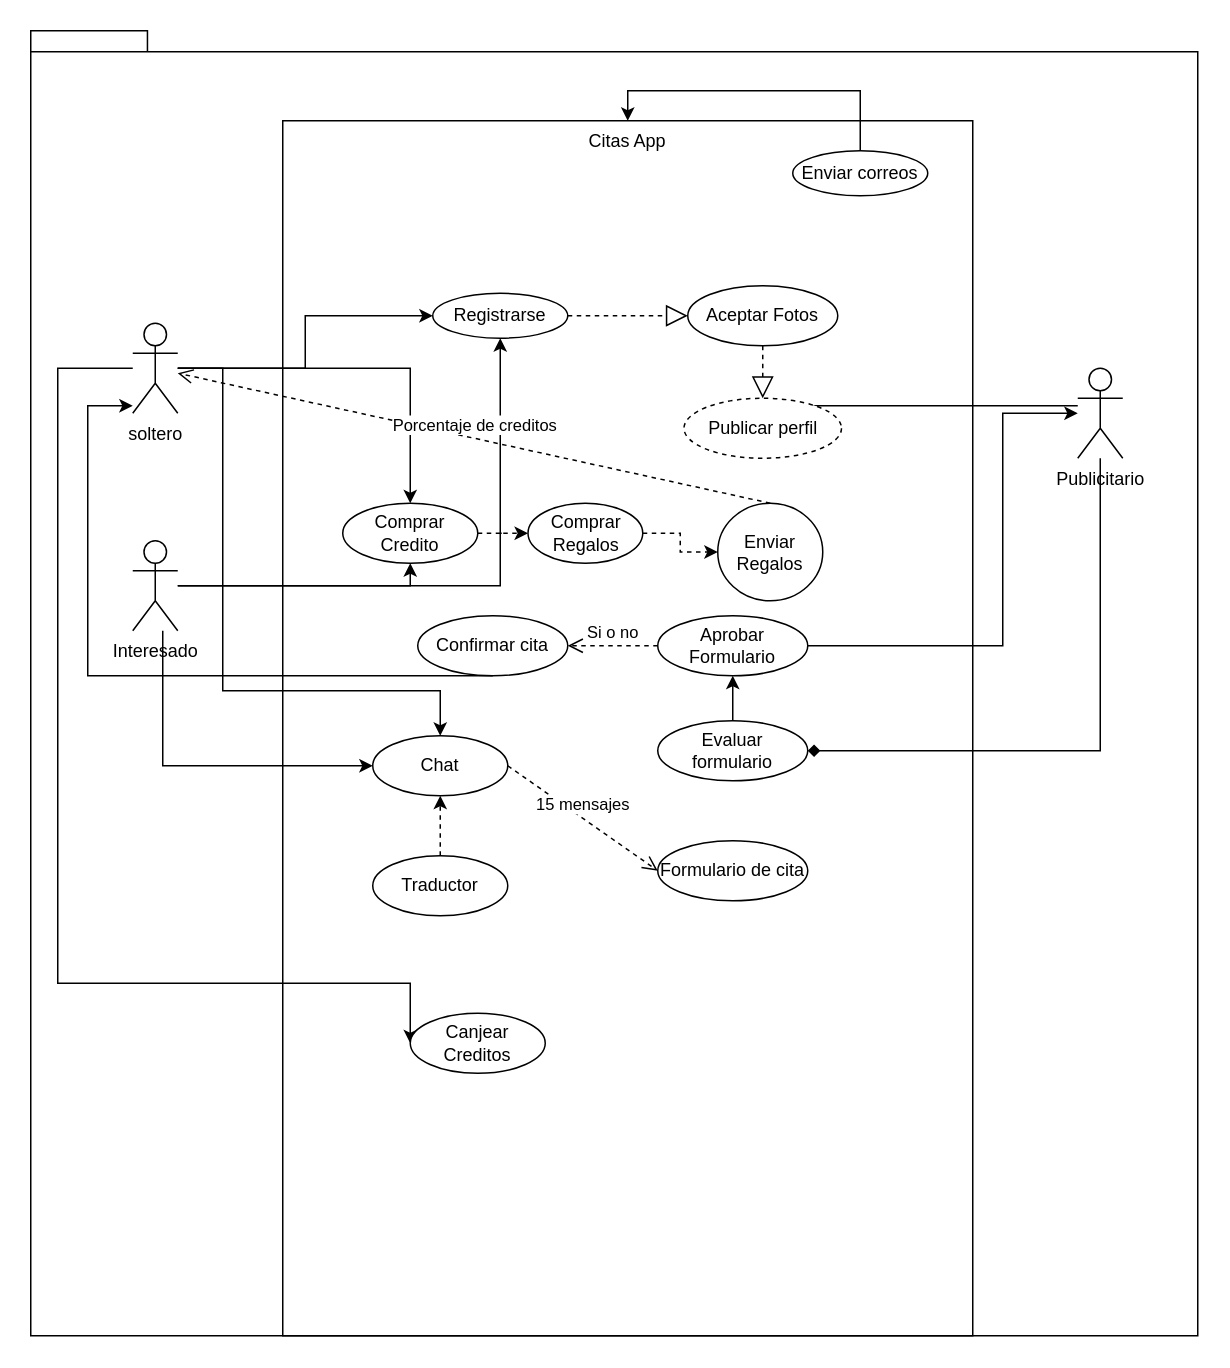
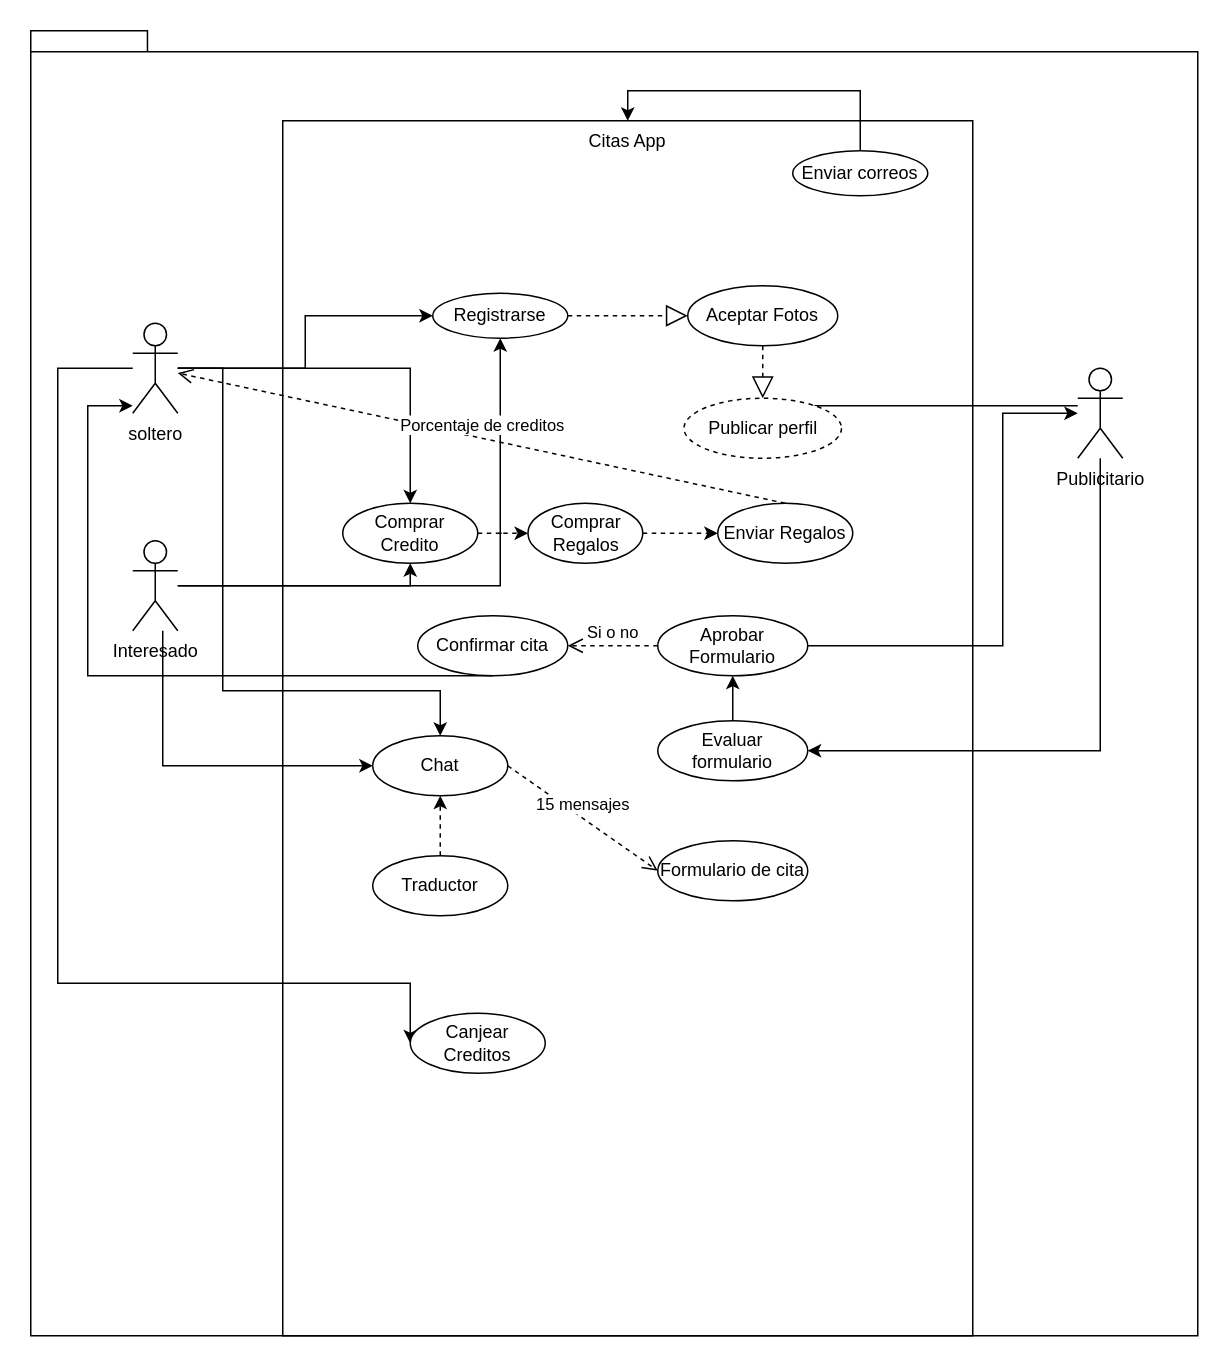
node "Enviar Regalos": size 105x98 -> 135x60
edge "Publicitario" -> "Evaluar formulario": arrowhead diamond -> classic
